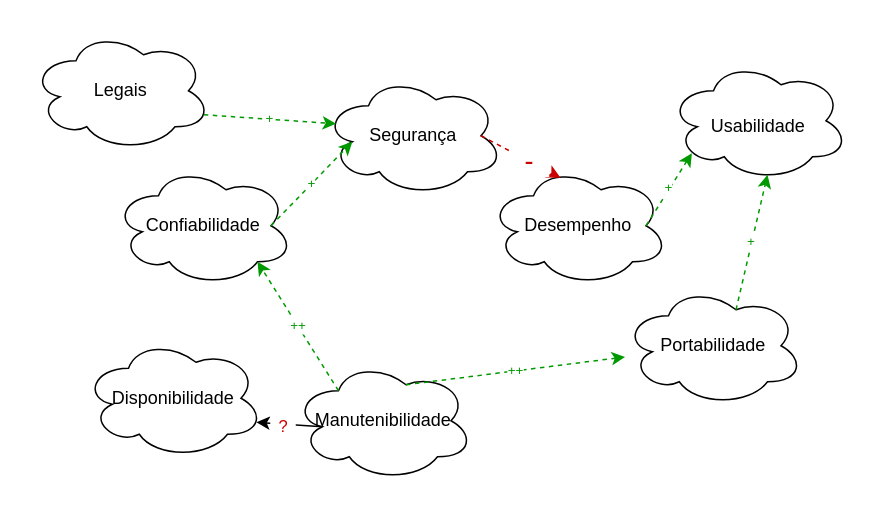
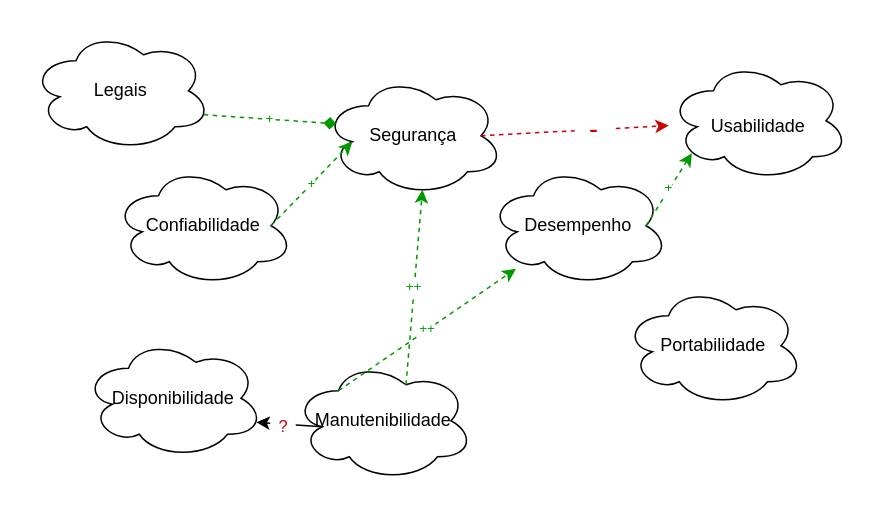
edge "Legais" -> "Segurança": arrowhead classic -> diamond
edge "Segurança" -> "Desempenho": now "Segurança" -> "Usabilidade"
edge "Portabilidade" -> "Usabilidade": removed, label "+"
edge "Manutenibilidade" -> "Confiabilidade": now "Manutenibilidade" -> "Desempenho"
edge "Manutenibilidade" -> "Portabilidade": now "Manutenibilidade" -> "Segurança"
